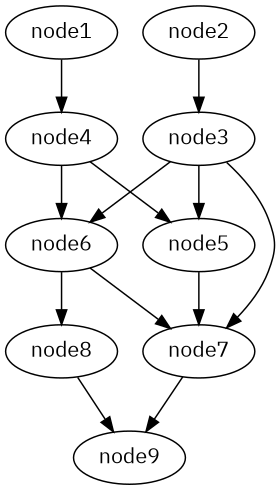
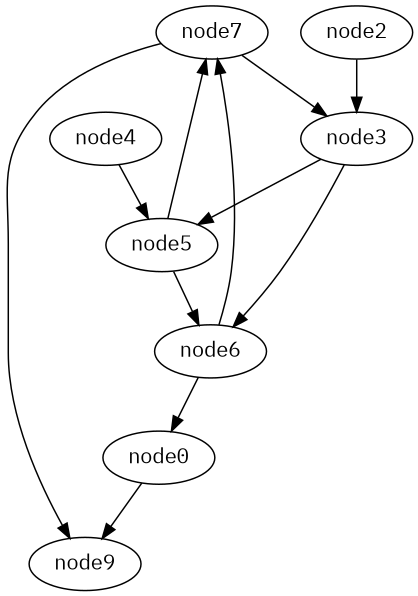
node "node1": removed
edge "node4" -> "node6": now "node5" -> "node6"
edge "node3" -> "node7": reversed
node "node8": label "node8" -> "node0"
